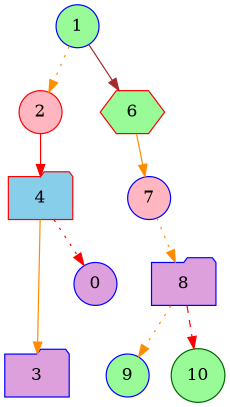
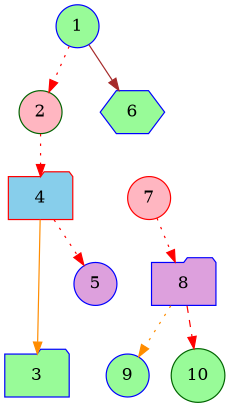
edge "1" -> "2": color darkorange -> red
node "2": color red -> darkgreen
node "6": color red -> blue
edge "2" -> "4": style solid -> dotted
edge "6" -> "7": removed
node "7": color blue -> red
edge "7" -> "8": color darkorange -> red
node "0": label "0" -> "5"
node "3": fillcolor plum -> palegreen
